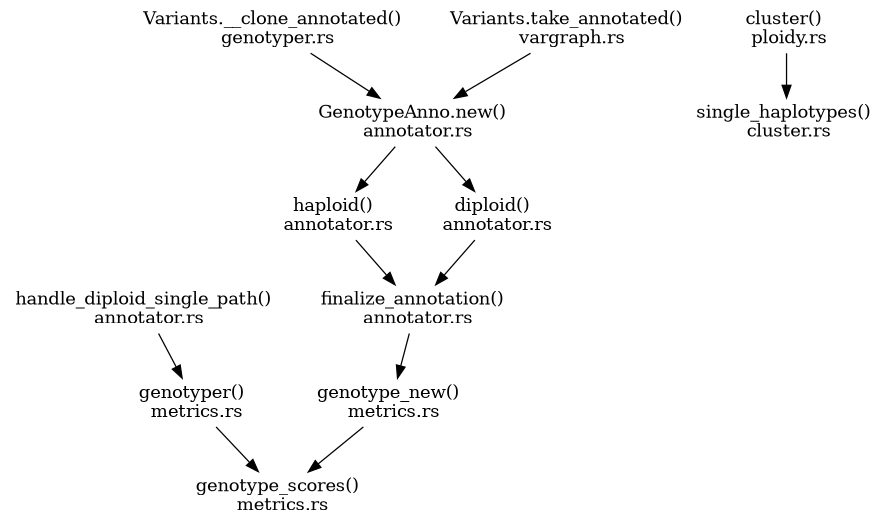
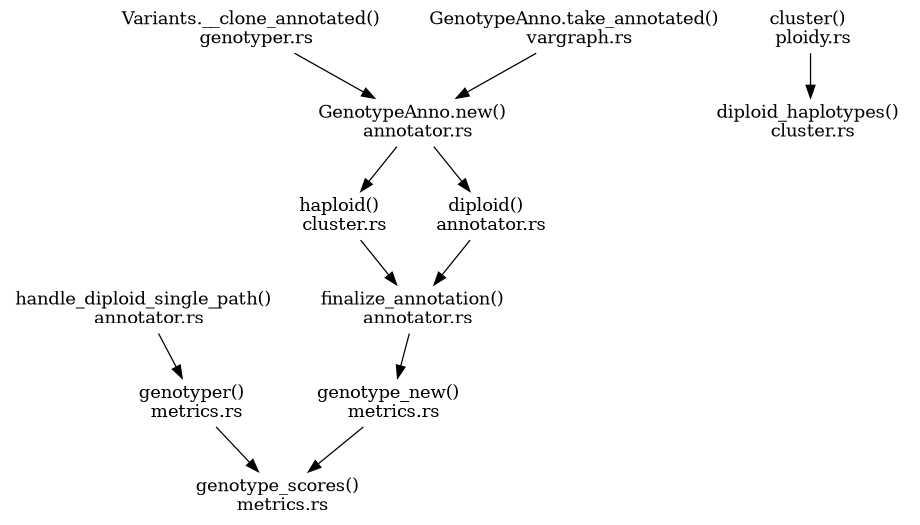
node "Variants.take_annotated() vargraph.rs": label "Variants.take_annotated() vargraph.rs" -> "GenotypeAnno.take_annotated() vargraph.rs"
node "single_haplotypes() cluster.rs": label "single_haplotypes() cluster.rs" -> "diploid_haplotypes() cluster.rs"
node "haploid() annotator.rs": label "haploid() annotator.rs" -> "haploid() cluster.rs"
